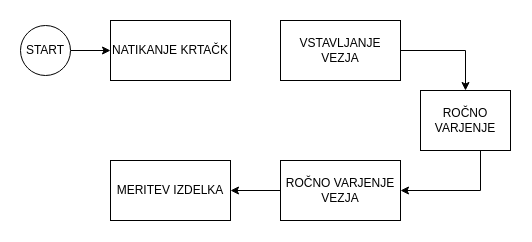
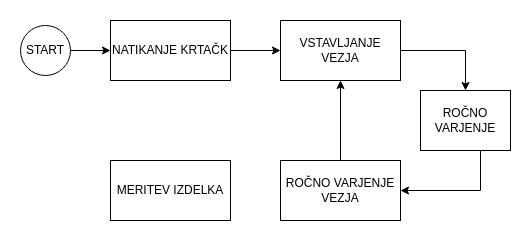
edge "NATIKANJE KRTAČK" -> "VSTAVLJANJE VEZJA": added
edge "ROČNO VARJENJE VEZJA" -> "MERITEV IZDELKA": now "ROČNO VARJENJE VEZJA" -> "VSTAVLJANJE VEZJA"
